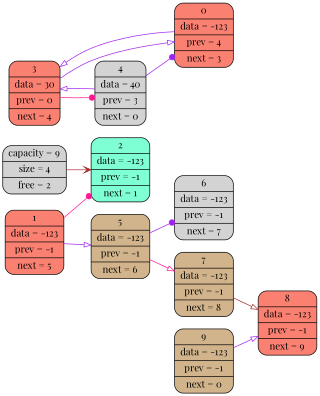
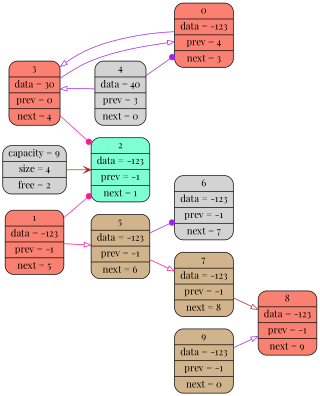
edge "3" -> "4": now "3" -> "2"
edge "1" -> "5": color purple -> deeppink
